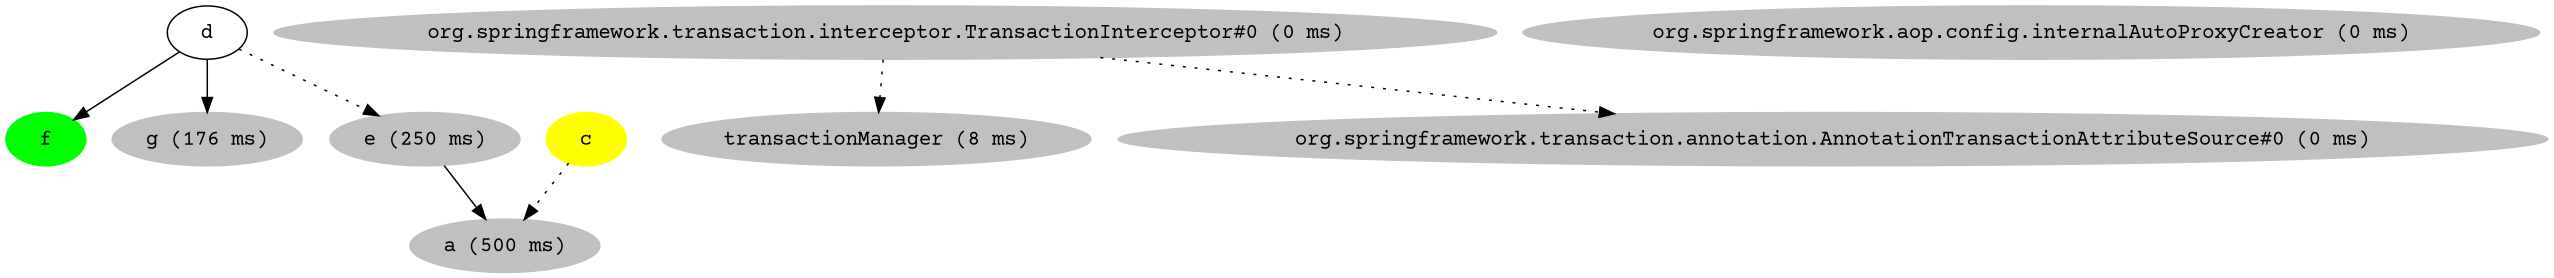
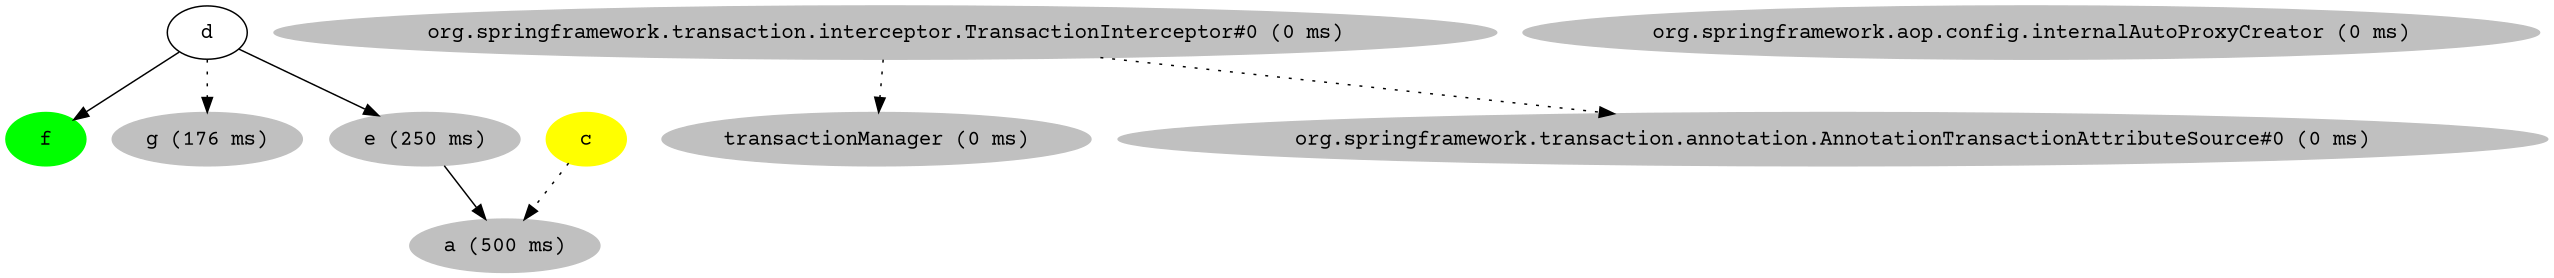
edge "d" -> "g (176 ms)": style solid -> dotted
edge "d" -> "e (250 ms)": style dotted -> solid
node "transactionManager (8 ms)": label "transactionManager (8 ms)" -> "transactionManager (0 ms)"
